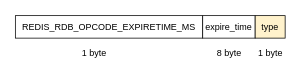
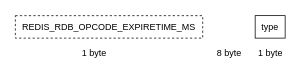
node "REDIS_RDB_OPCODE_EXPIRETIME_MS": style solid -> dashed
node "expire_time": removed
node "type": fillcolor #fff2cc -> #ffffff
